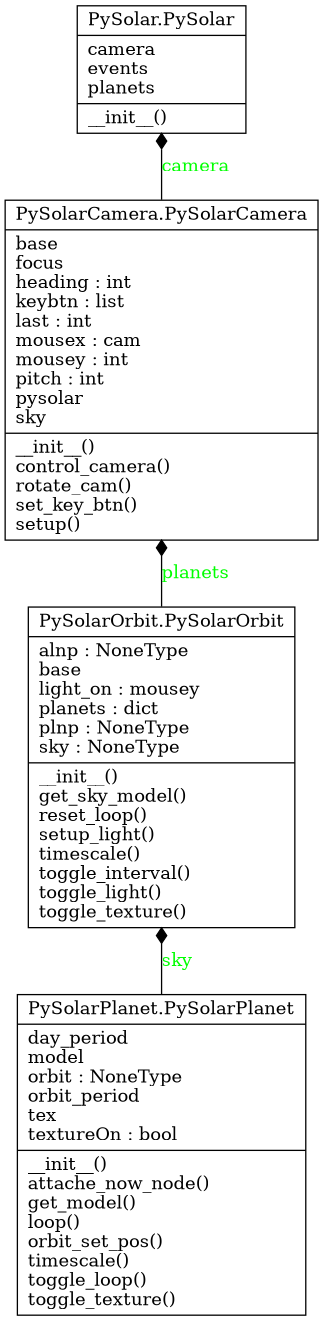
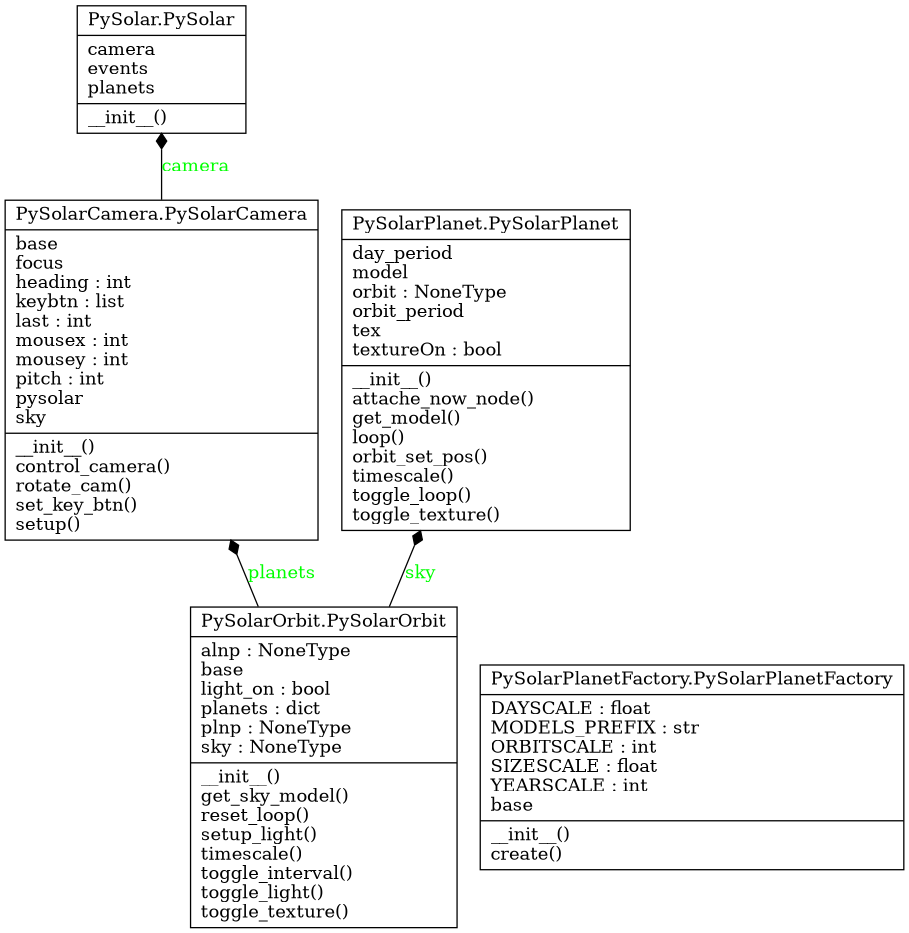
node "PySolarCamera.PySolarCamera": text "mousex : cam" -> "mousex : int"
node "PySolarOrbit.PySolarOrbit": text "light_on : mousey" -> "light_on : bool"
node "PySolarPlanetFactory.PySolarPlanetFactory": added
edge "PySolarPlanet.PySolarPlanet" -> "PySolarOrbit.PySolarOrbit": reversed
